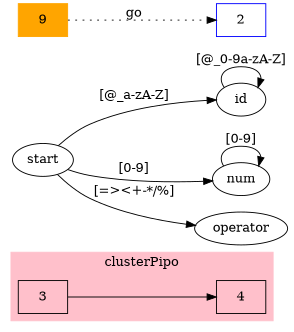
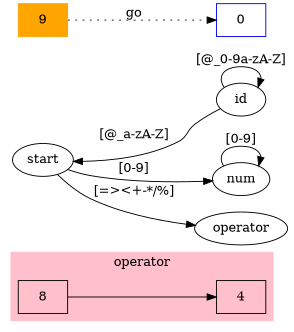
node "2": label "2" -> "0"
edge "start" -> "id": reversed
cluster "clusterPipo": label "clusterPipo" -> "operator"
node "3": label "3" -> "8"
